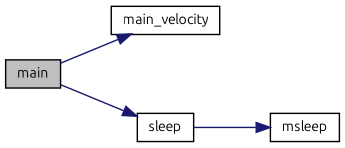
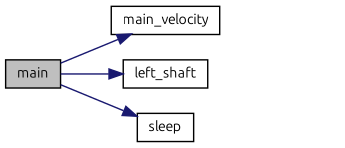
node "left_shaft": added
node "msleep": removed
